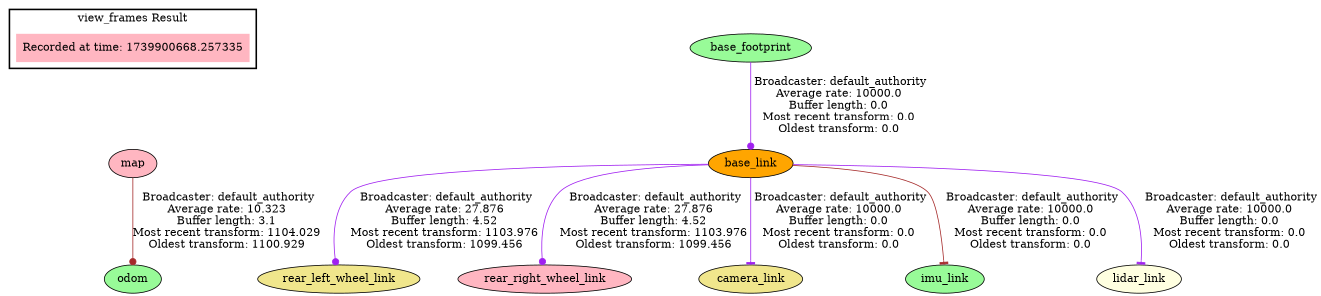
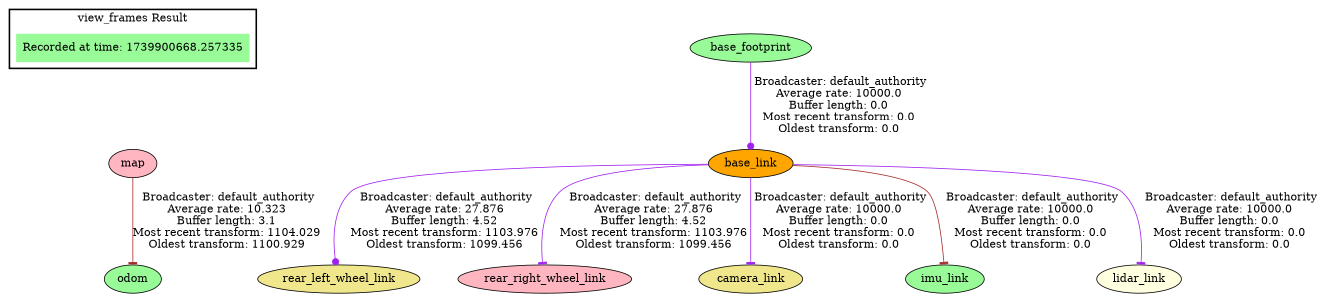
node "Recorded at time: 1739900668.257335": fillcolor lightpink -> palegreen
edge "base_link" -> "rear_right_wheel_link": arrowhead dot -> tee
edge "map" -> "odom": arrowhead dot -> tee
